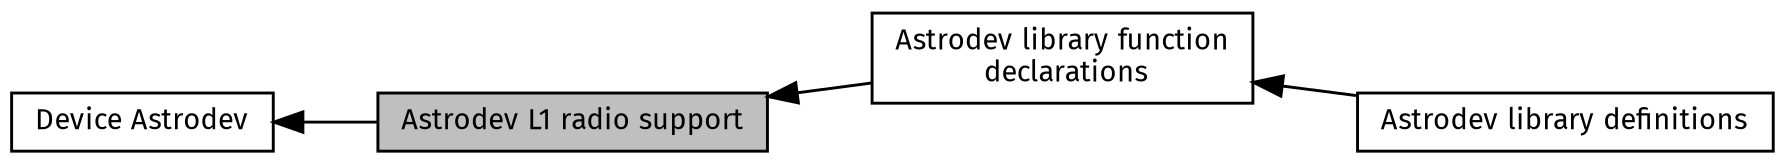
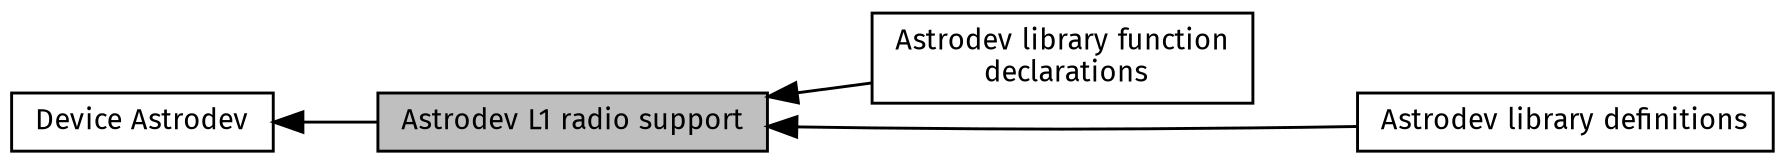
edge "Astrodev library definitions" -> "Astrodev library function declarations": now "Astrodev library definitions" -> "Astrodev L1 radio support"
